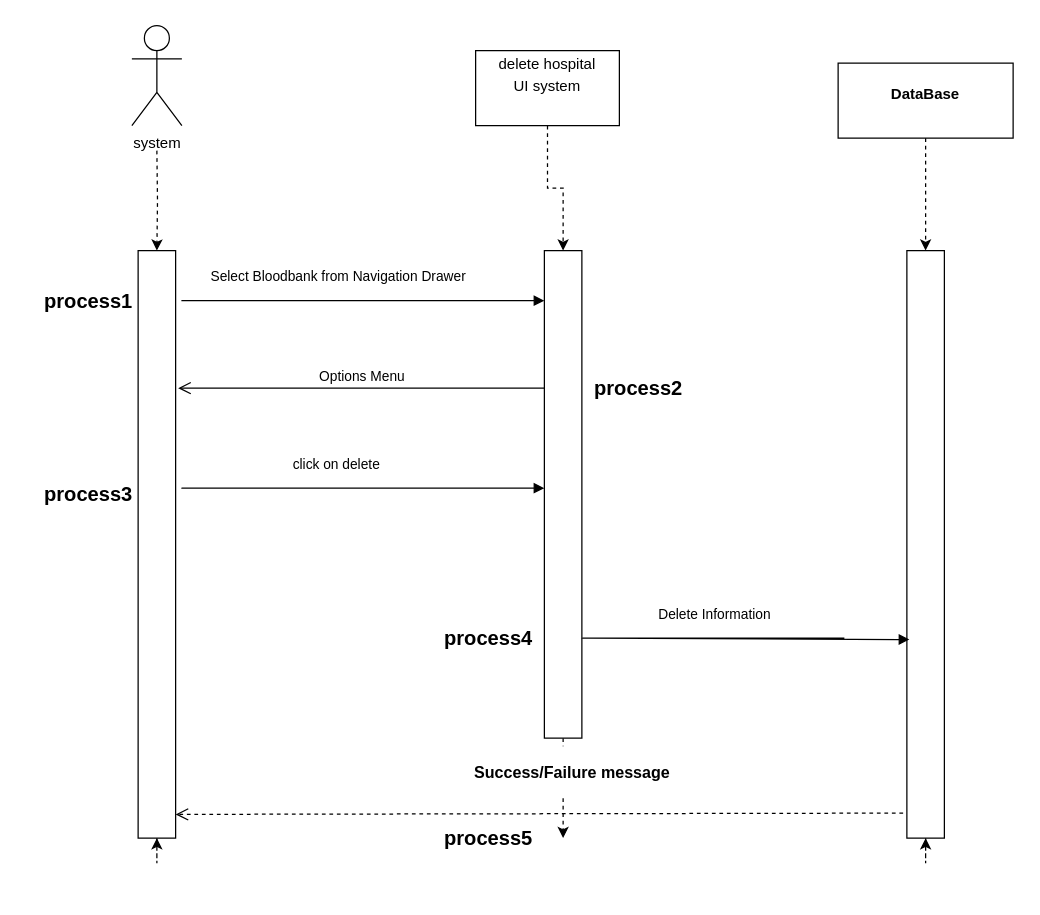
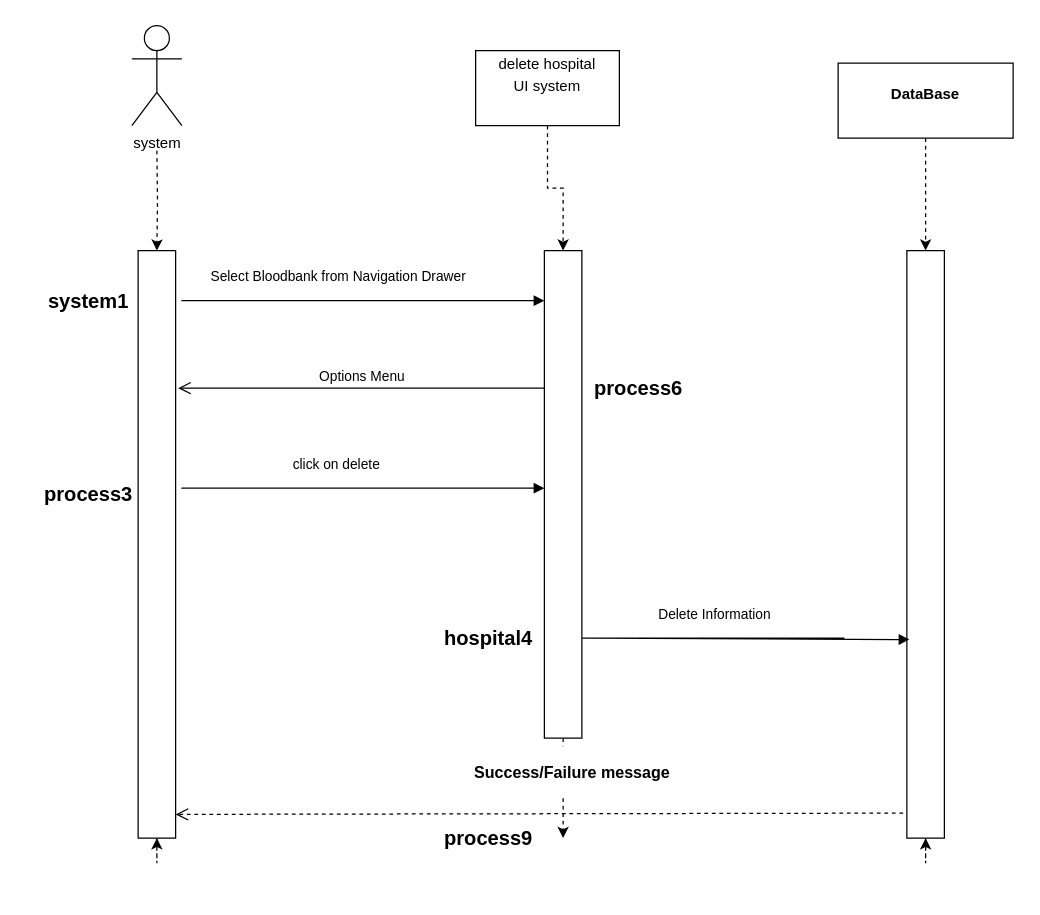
node "process1": label "process1" -> "system1"
node "process2": label "process2" -> "process6"
node "process4": label "process4" -> "hospital4"
node "process5": label "process5" -> "process9"
